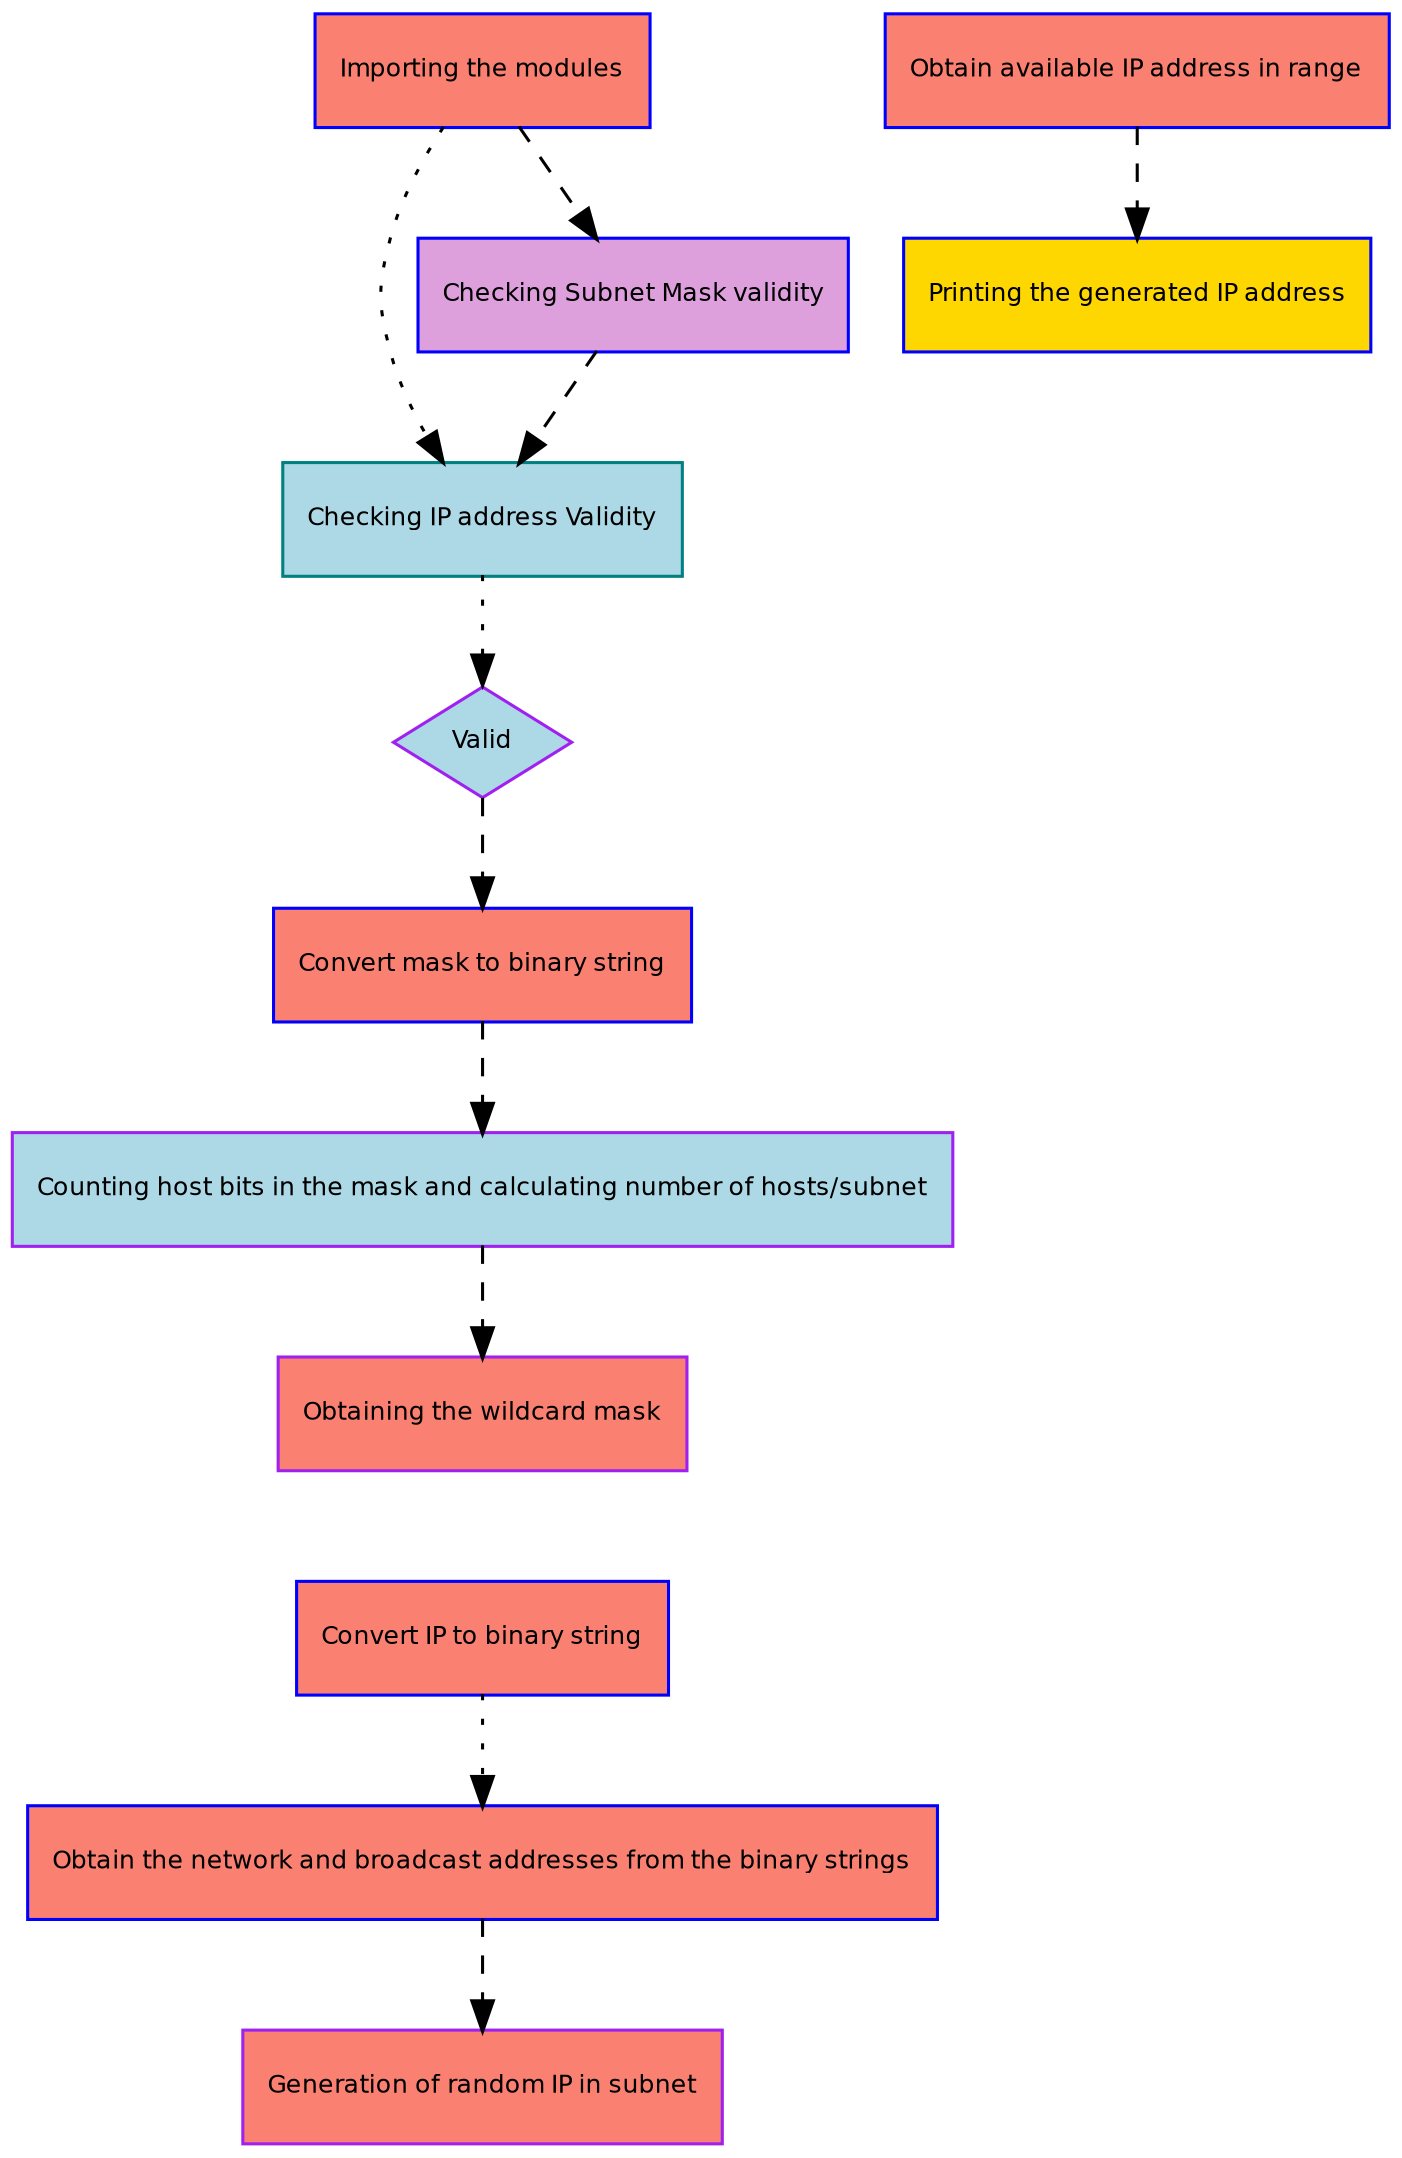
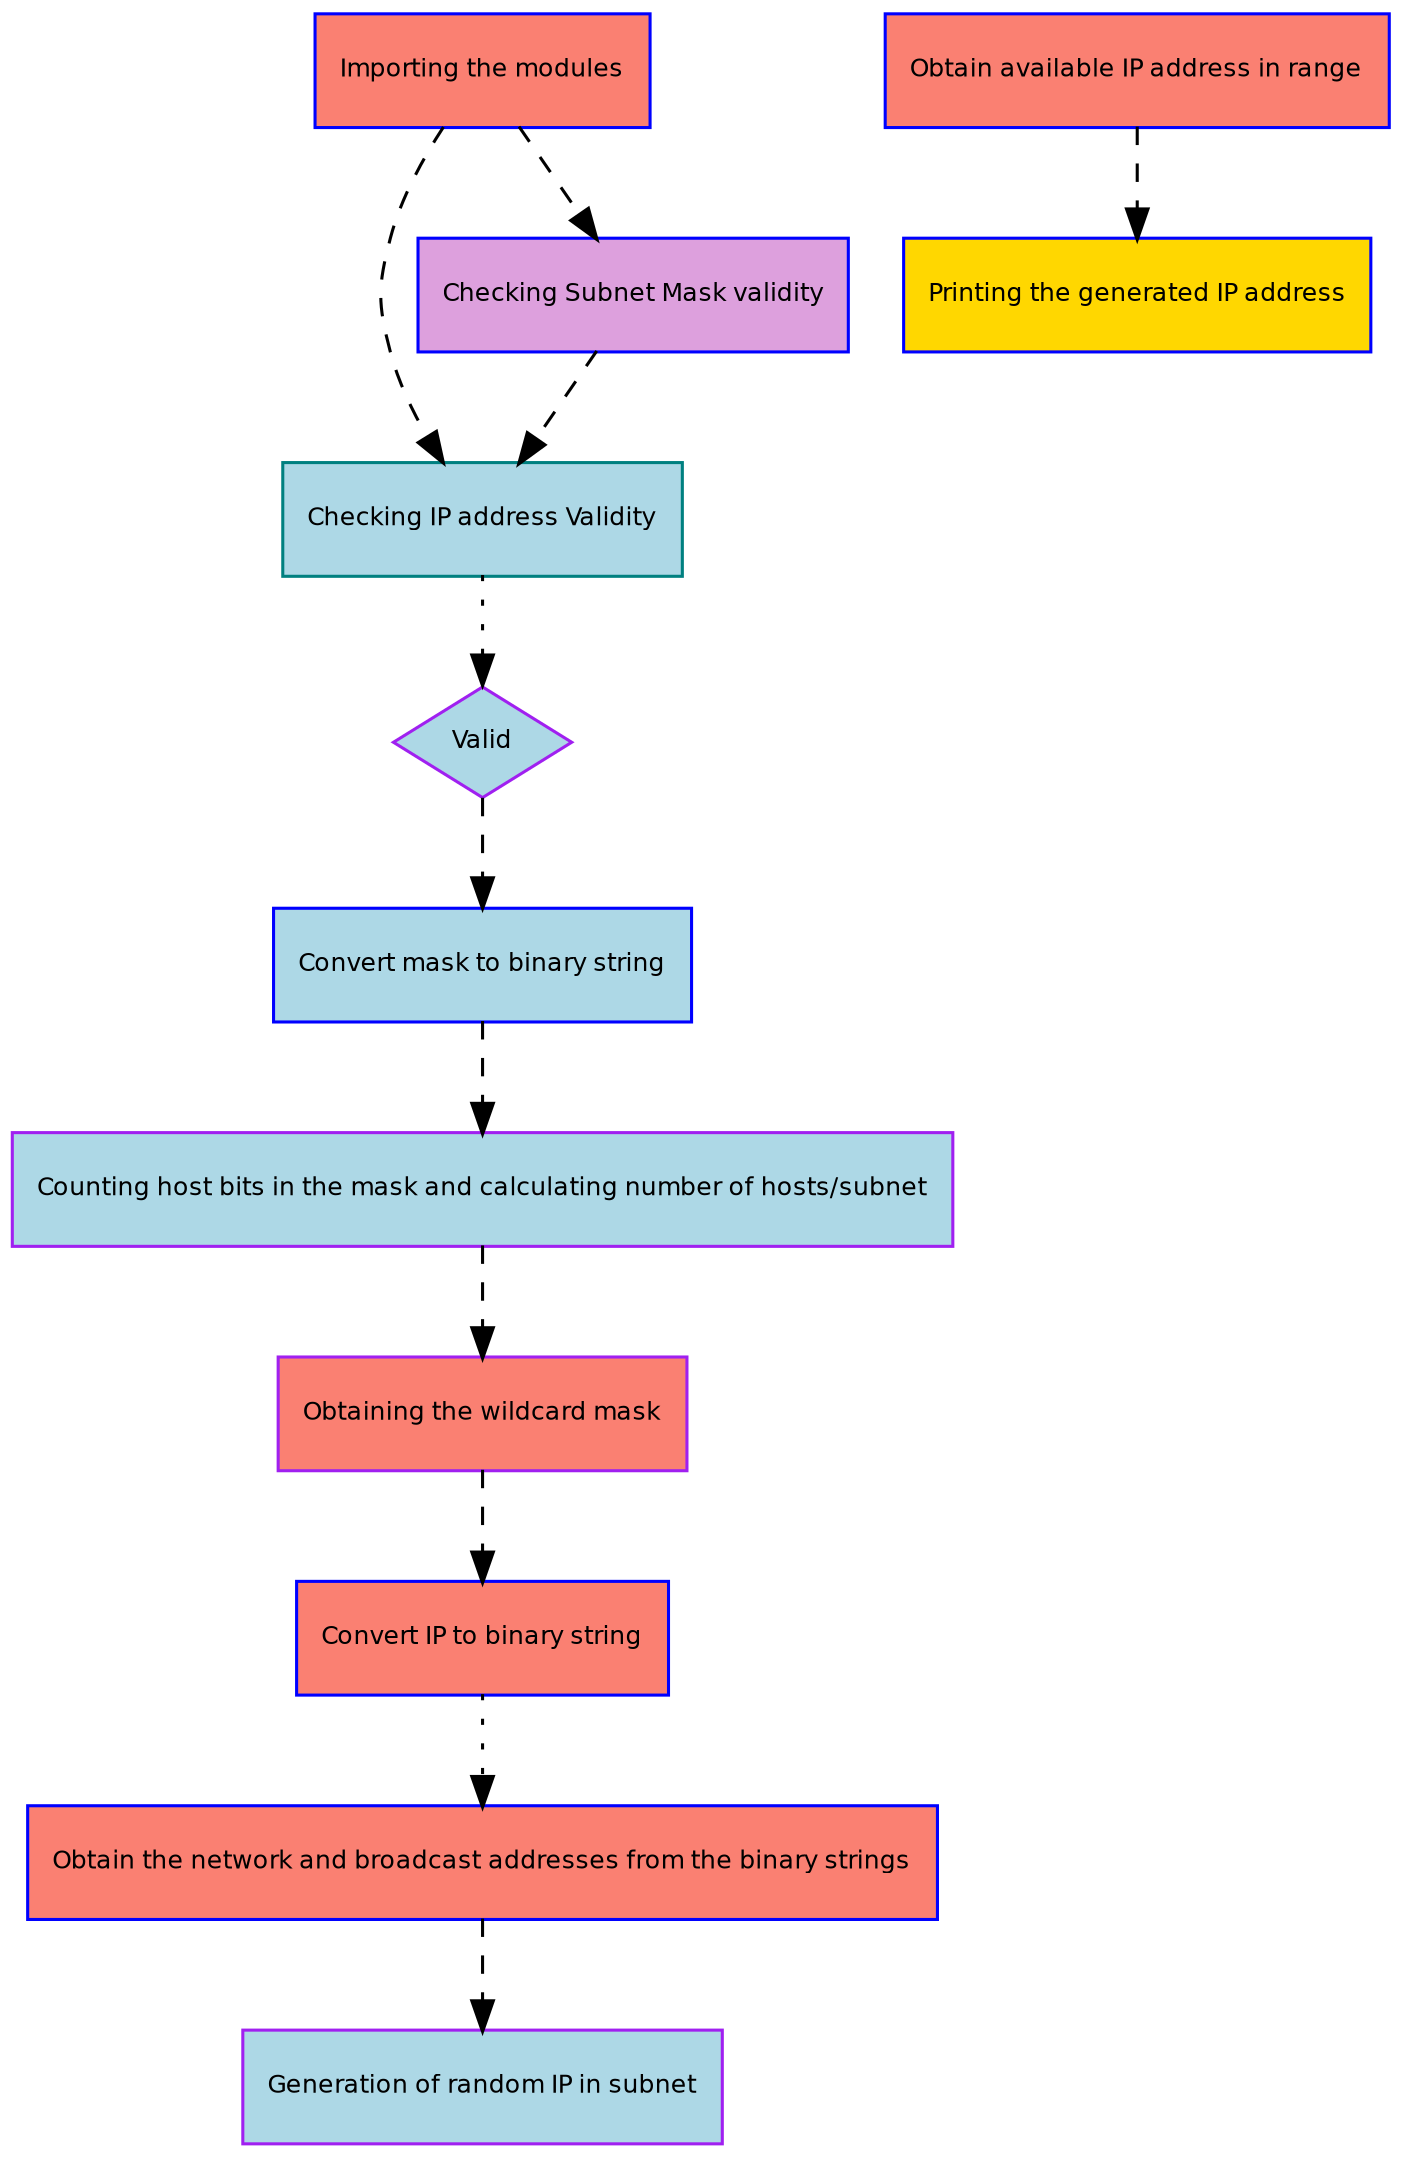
edge "Importing the modules" -> "Checking IP address Validity": style dotted -> dashed
node "Convert mask to binary string": fillcolor salmon -> lightblue
edge "Obtaining the wildcard mask" -> "Convert IP to binary string": added
node "Generation of random IP in subnet": fillcolor salmon -> lightblue
